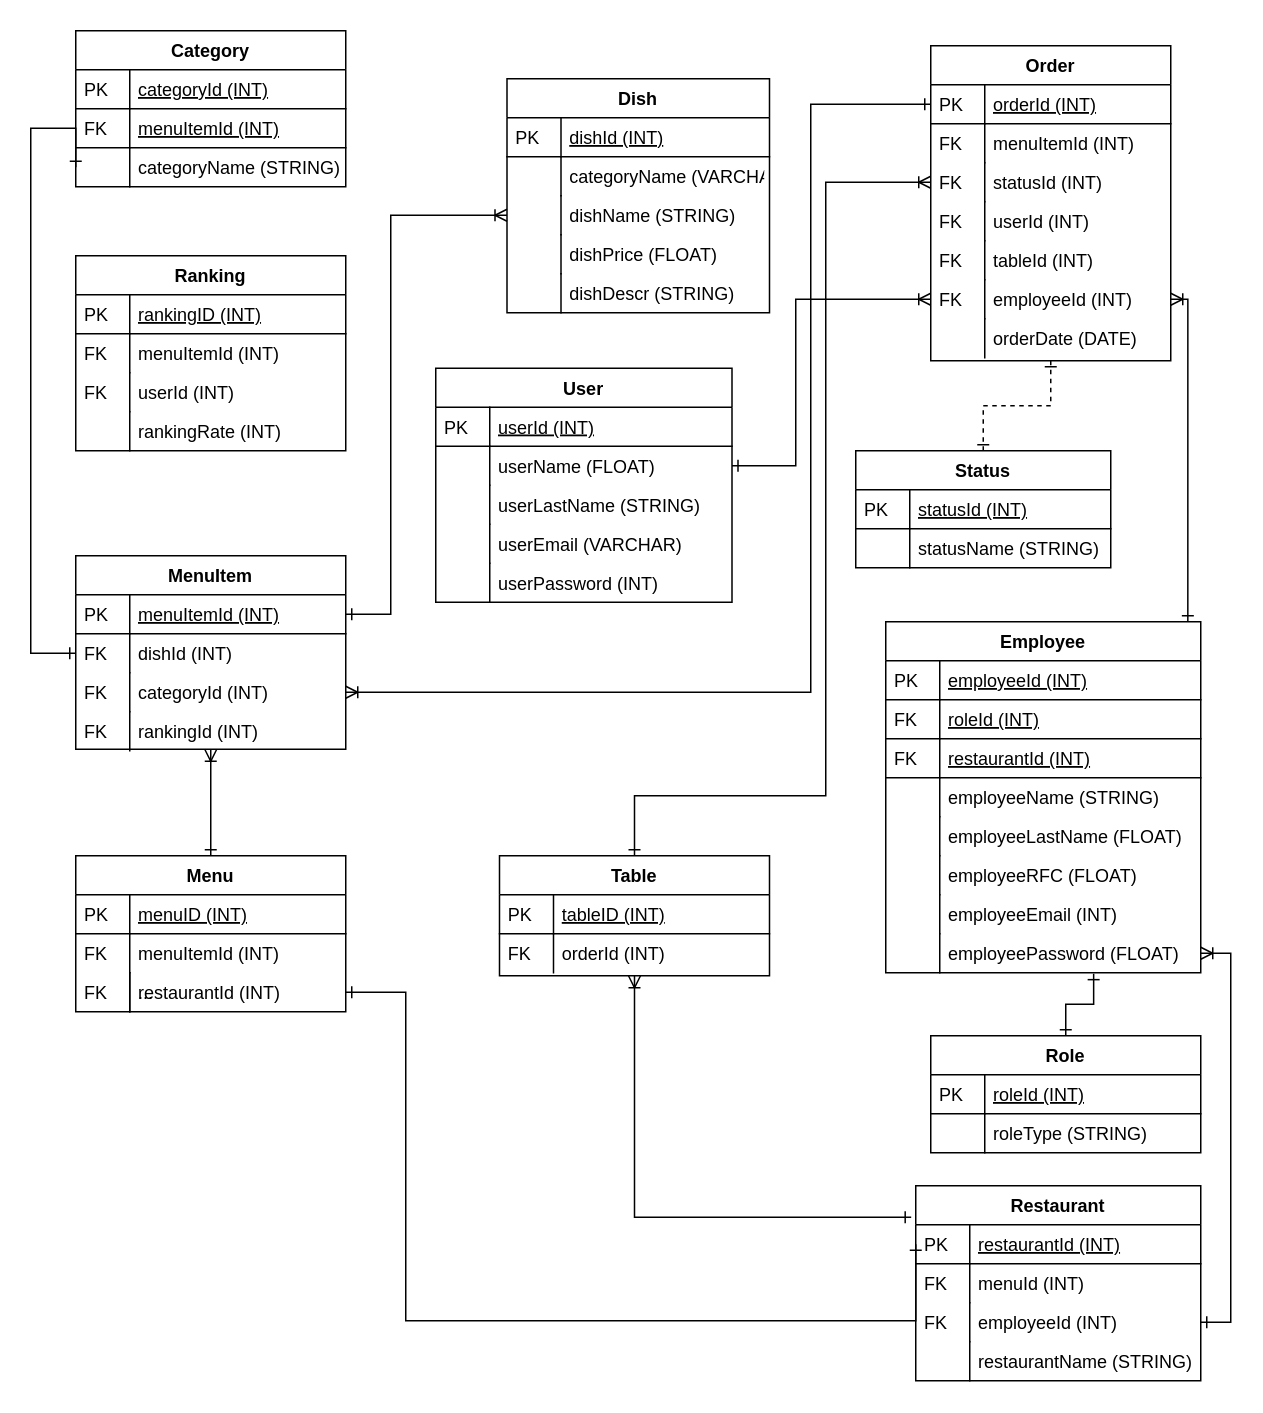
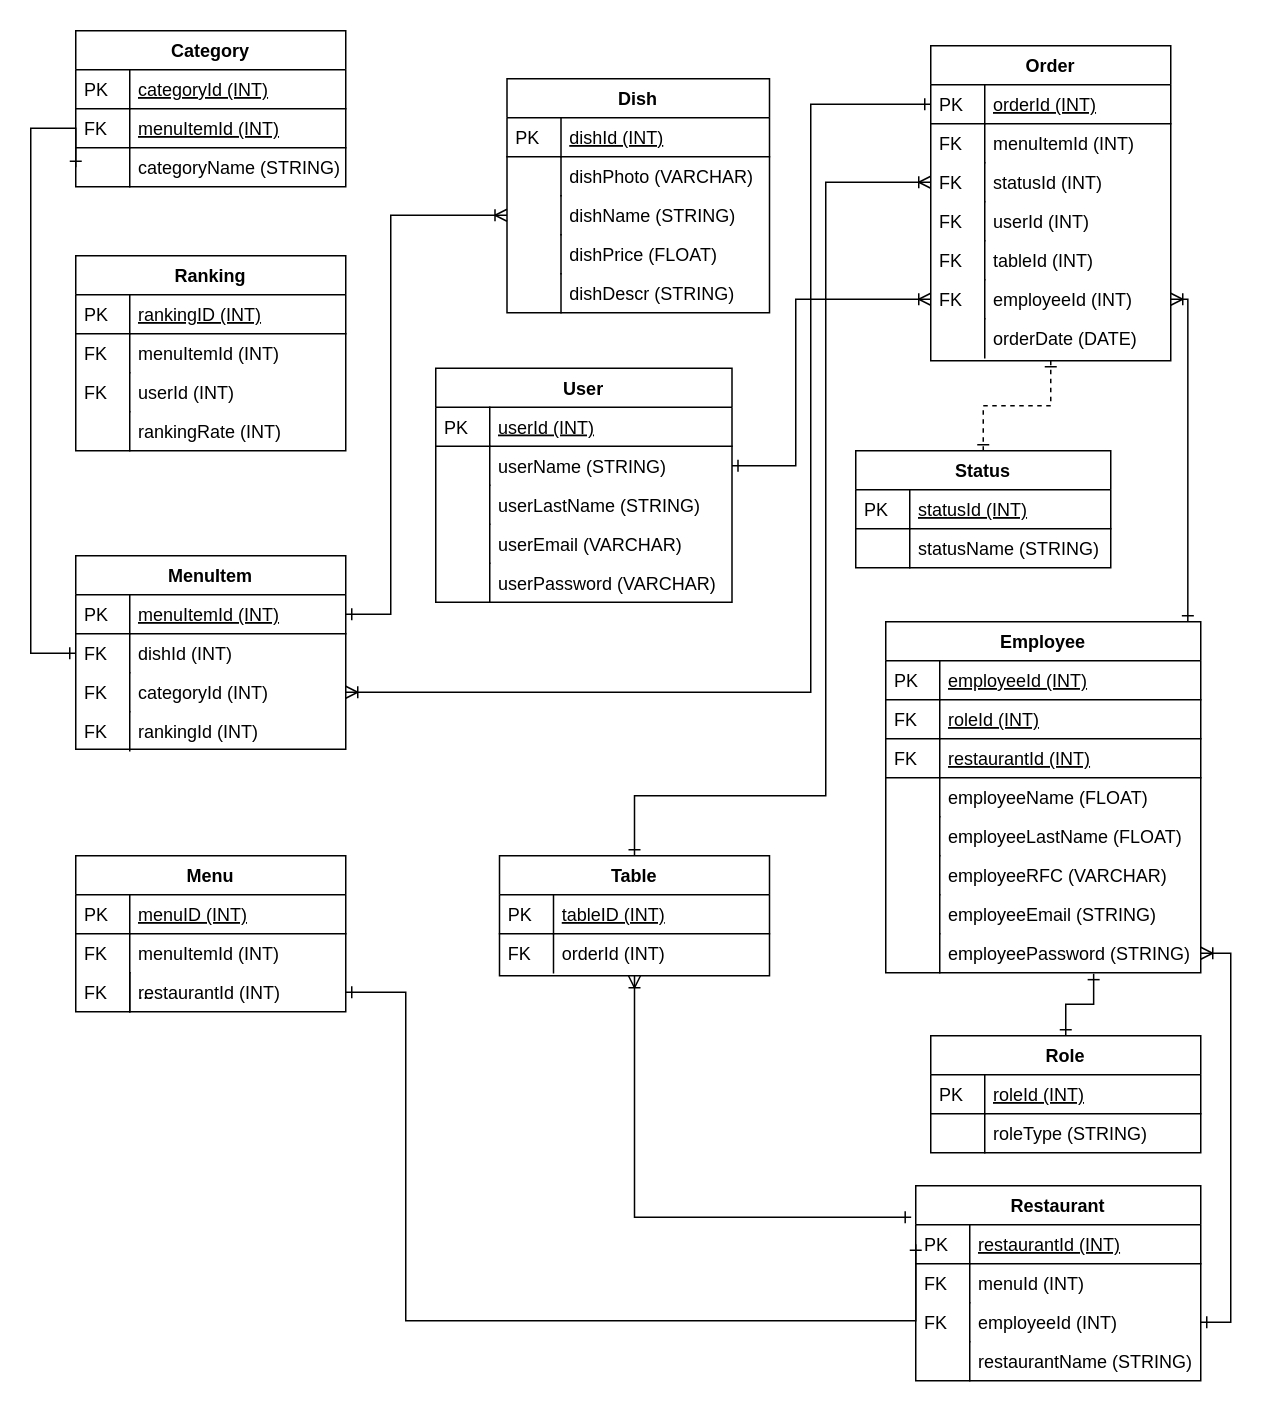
node "categoryName (VARCHAR)": label "categoryName (VARCHAR)" -> "dishPhoto (VARCHAR)"
node "userName (FLOAT)": label "userName (FLOAT)" -> "userName (STRING)"
node "userPassword (INT)": label "userPassword (INT)" -> "userPassword (VARCHAR)"
node "employeeName (STRING)": label "employeeName (STRING)" -> "employeeName (FLOAT)"
edge "MenuItem" -- "Menu": removed
node "employeeRFC (FLOAT)": label "employeeRFC (FLOAT)" -> "employeeRFC (VARCHAR)"
node "employeeEmail (INT)": label "employeeEmail (INT)" -> "employeeEmail (STRING)"
node "employeePassword (FLOAT)": label "employeePassword (FLOAT)" -> "employeePassword (STRING)"
